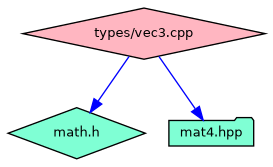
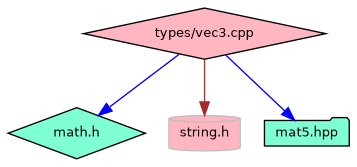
node "string.h": added
node "mat4.hpp": label "mat4.hpp" -> "mat5.hpp"
